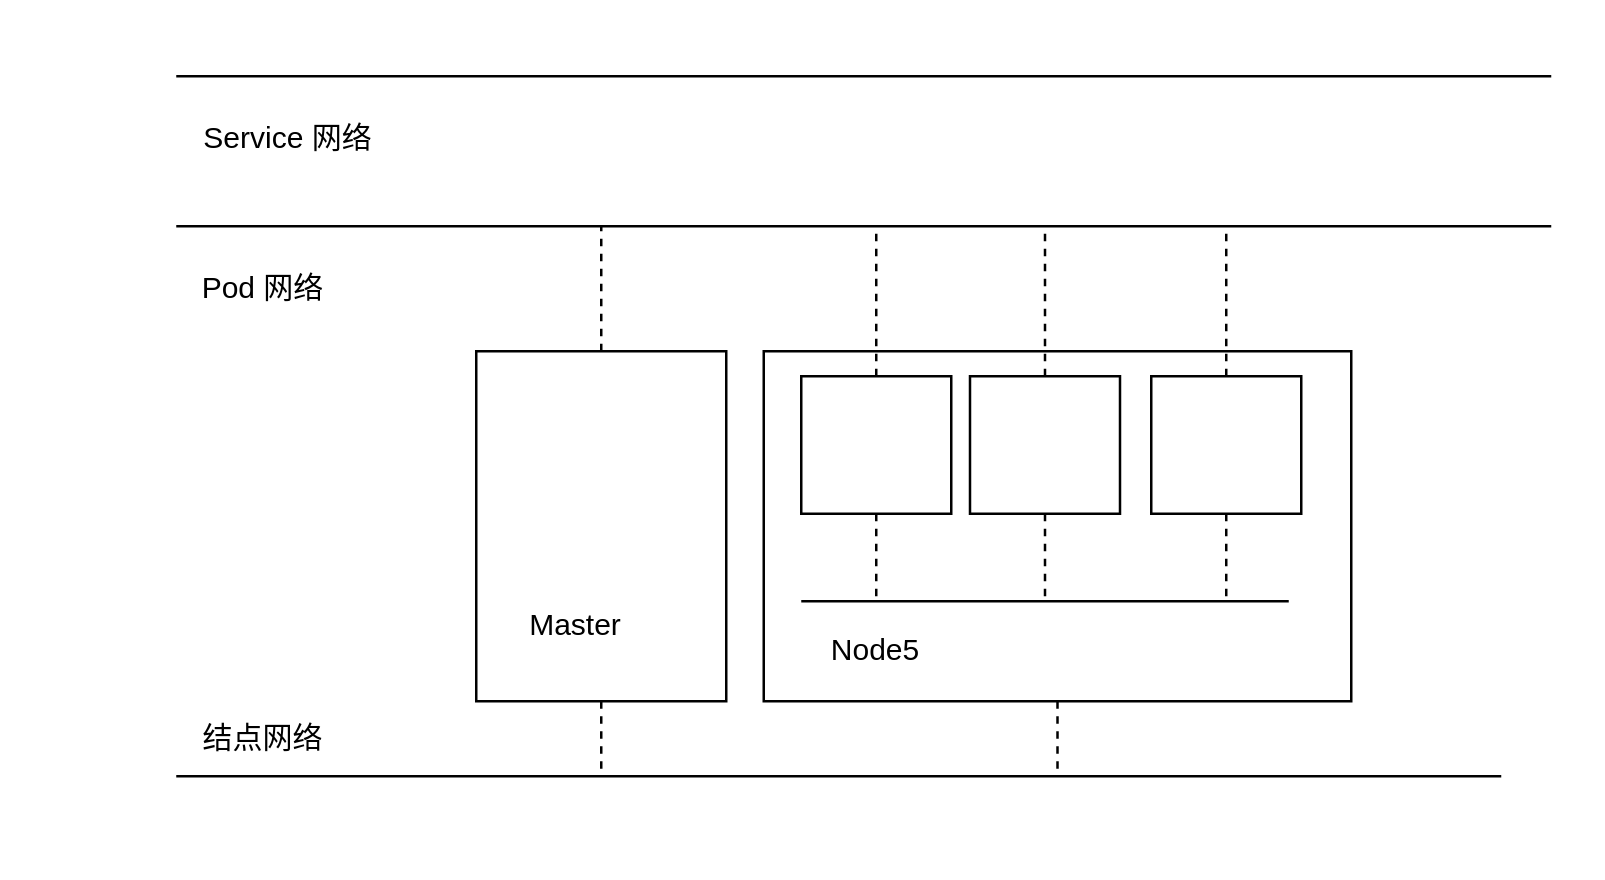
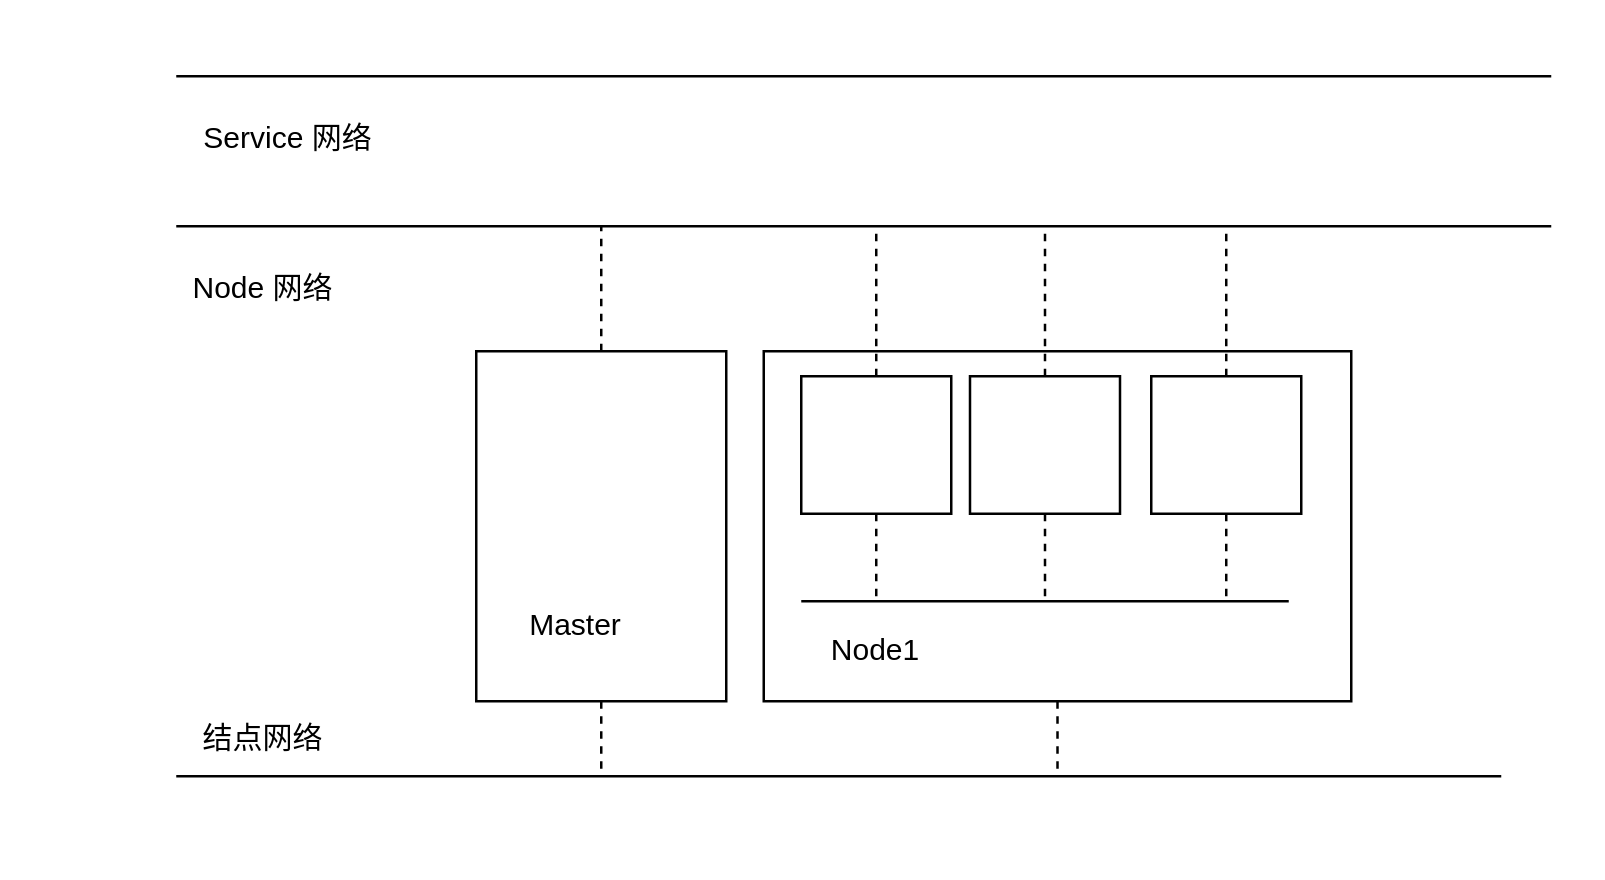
node "Pod 网络": label "Pod 网络" -> "Node 网络"
node "Node5": label "Node5" -> "Node1"
